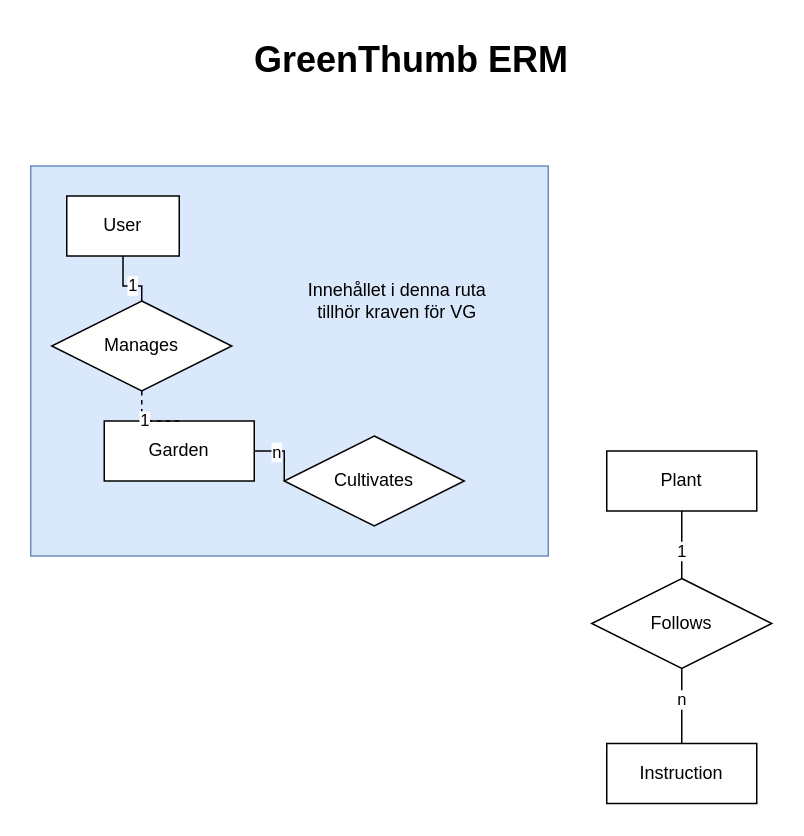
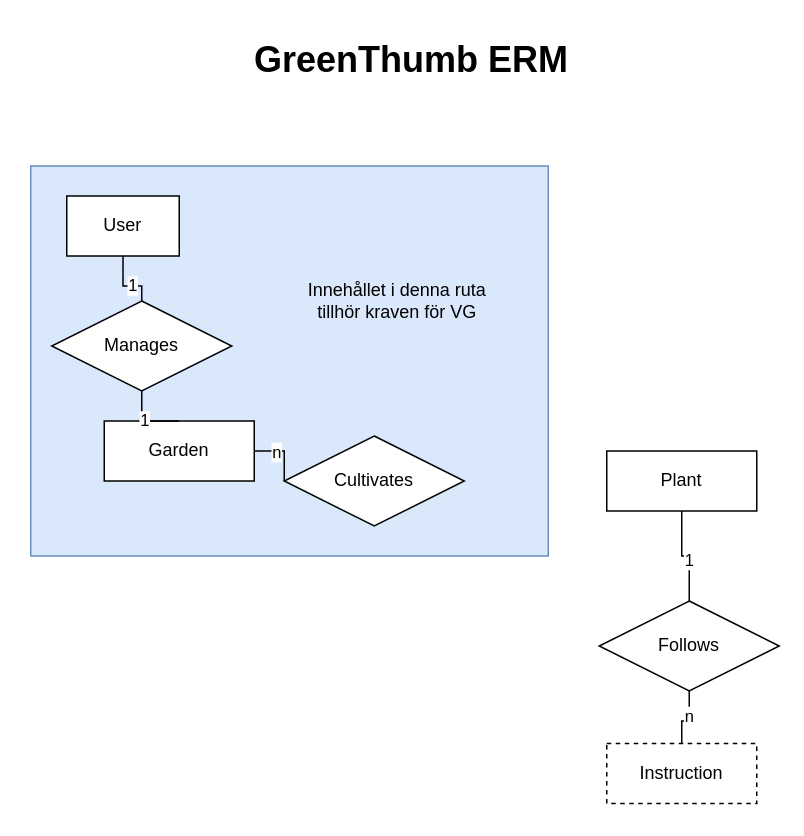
edge "Manages" -- "Garden": style dashed -> solid
node "Follows": moved (682, 623) -> (689, 646)
node "Instruction": style solid -> dashed
